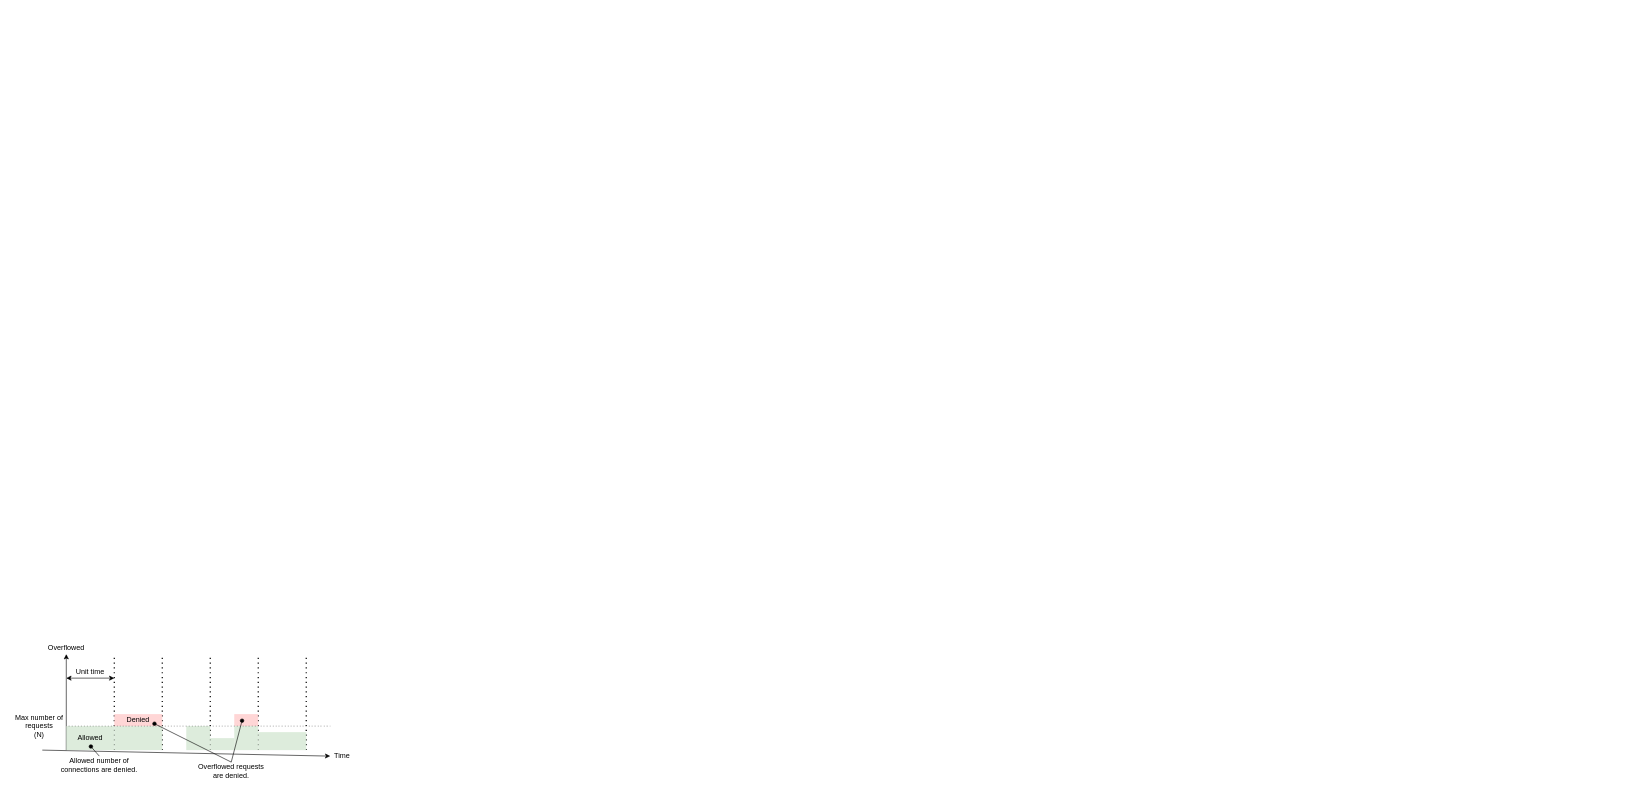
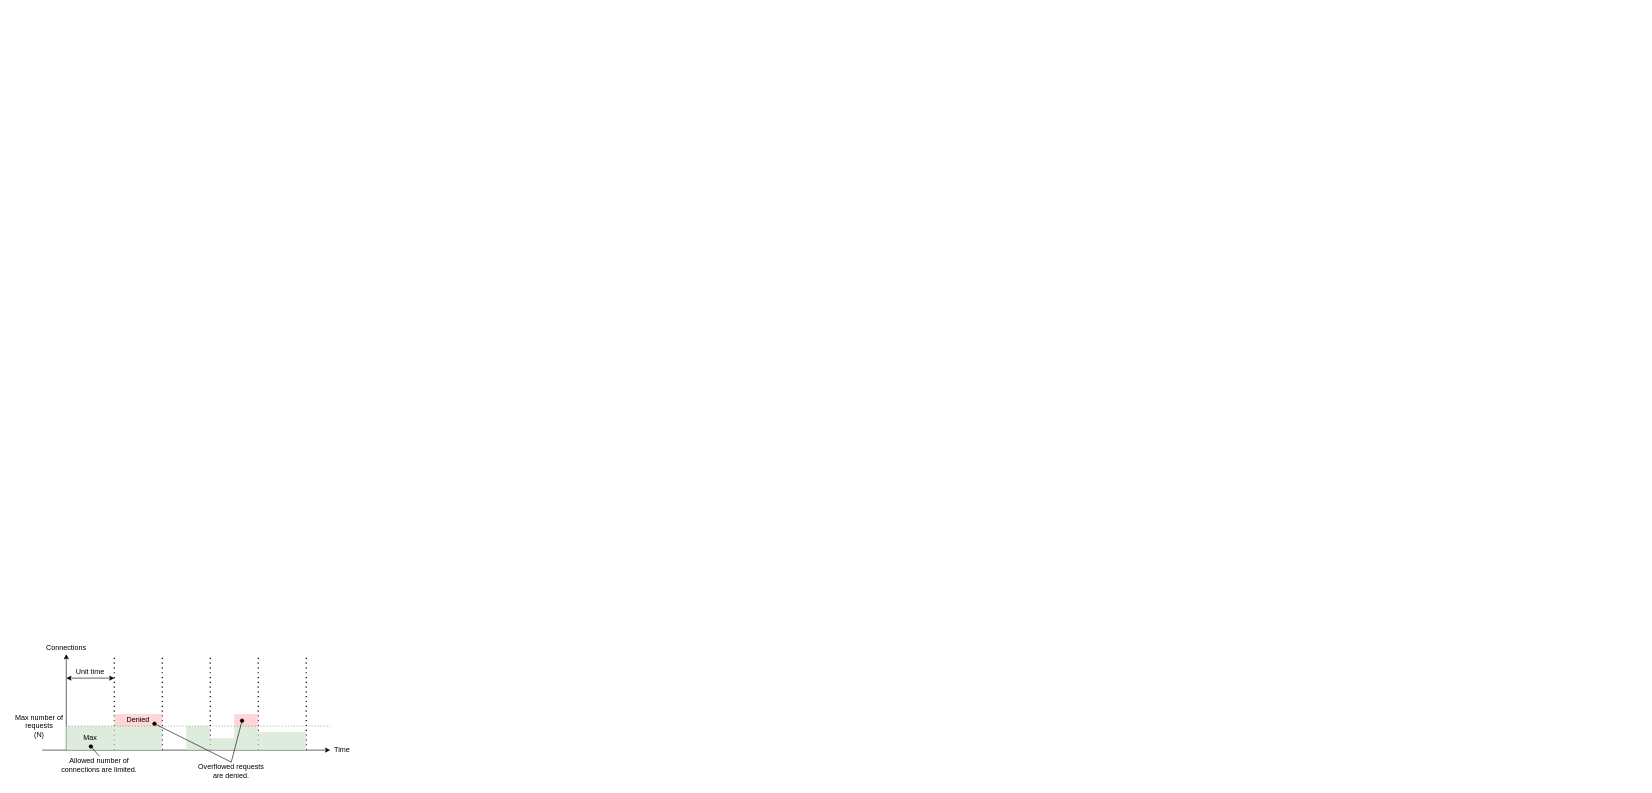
node "Overflowed": label "Overflowed" -> "Connections"
node "Allowed": label "Allowed" -> "Max"
node "Time": moved (342, 756) -> (342, 750)
node "Allowed number of connections are denied.": label "Allowed number of connections are denied." -> "Allowed number of connections are limited."
